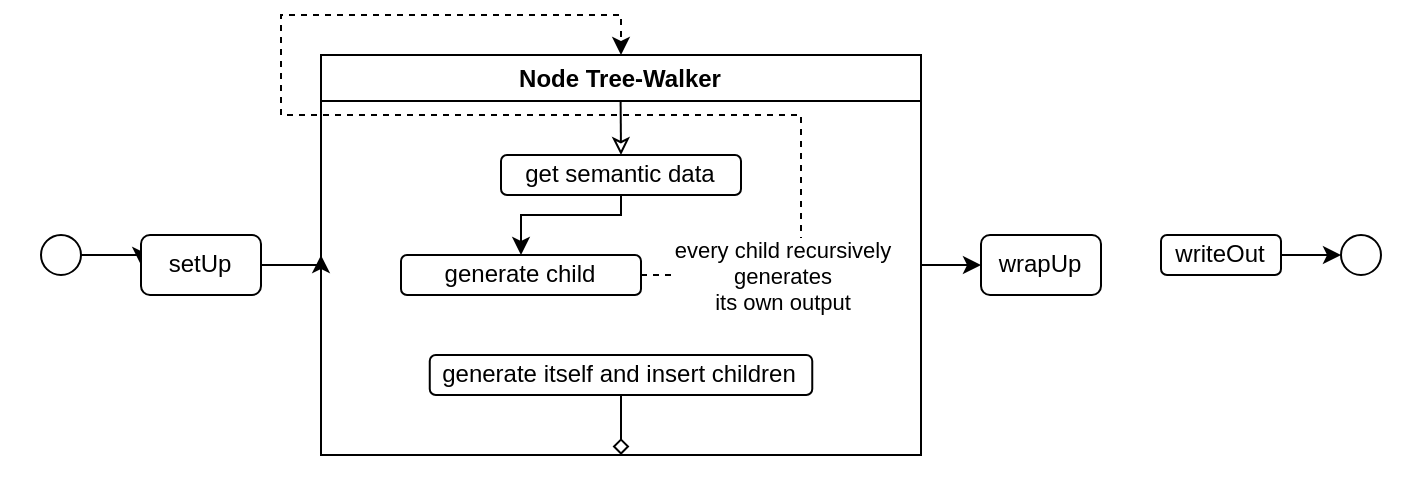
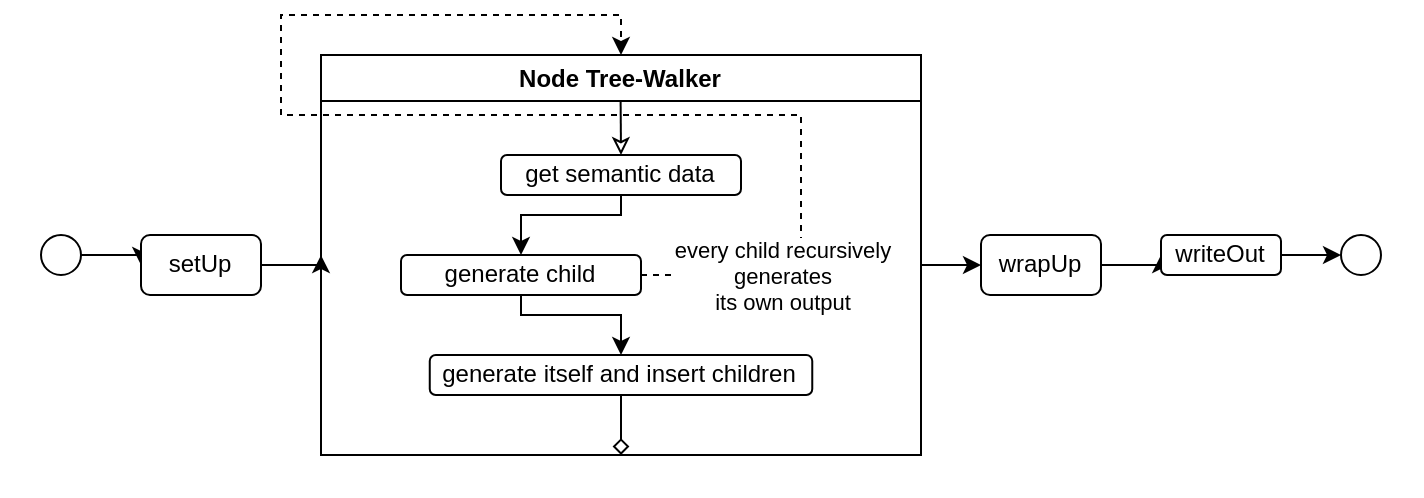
edge "wrapUp" -> "writeOut": added
edge "generate child" -> "generate itself and insert children": added
